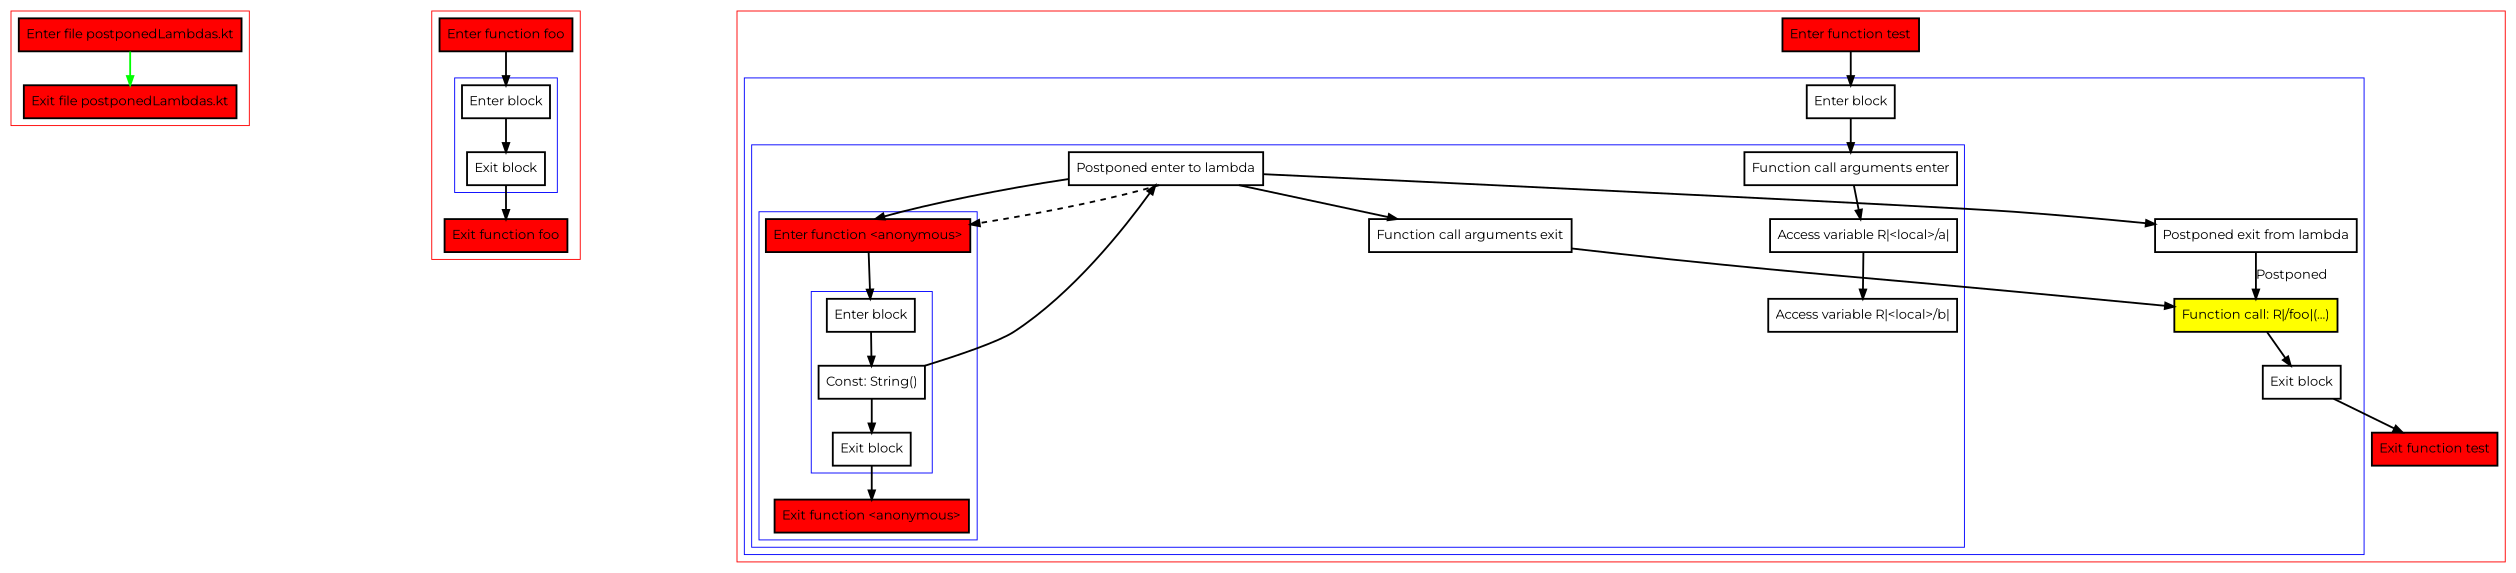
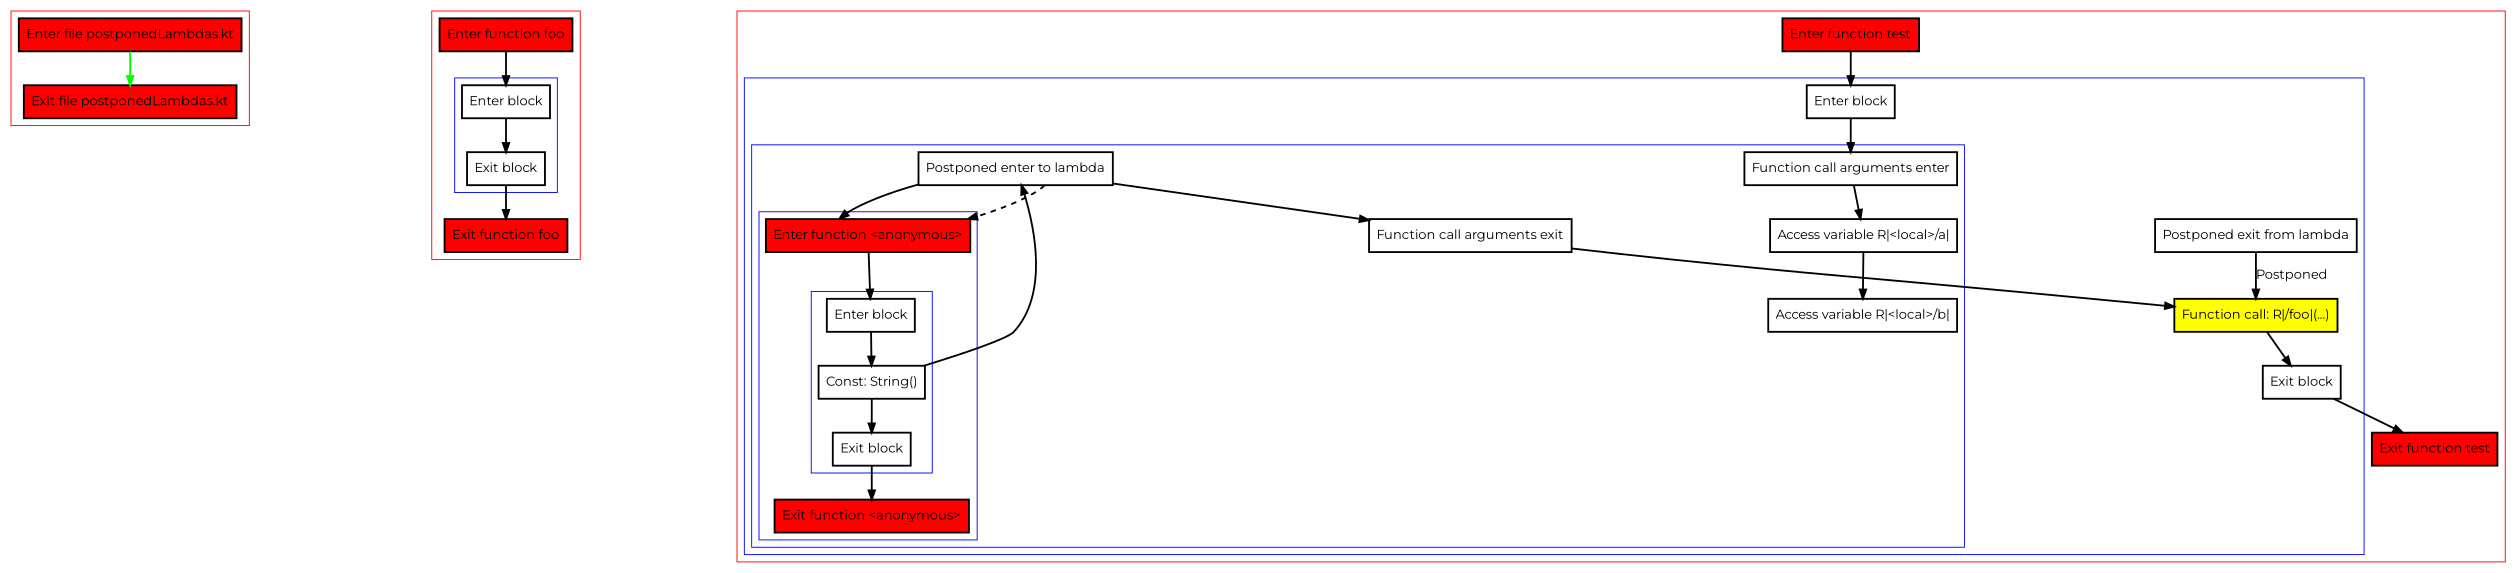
edge "Postponed enter to lambda" -> "Postponed exit from lambda": removed
